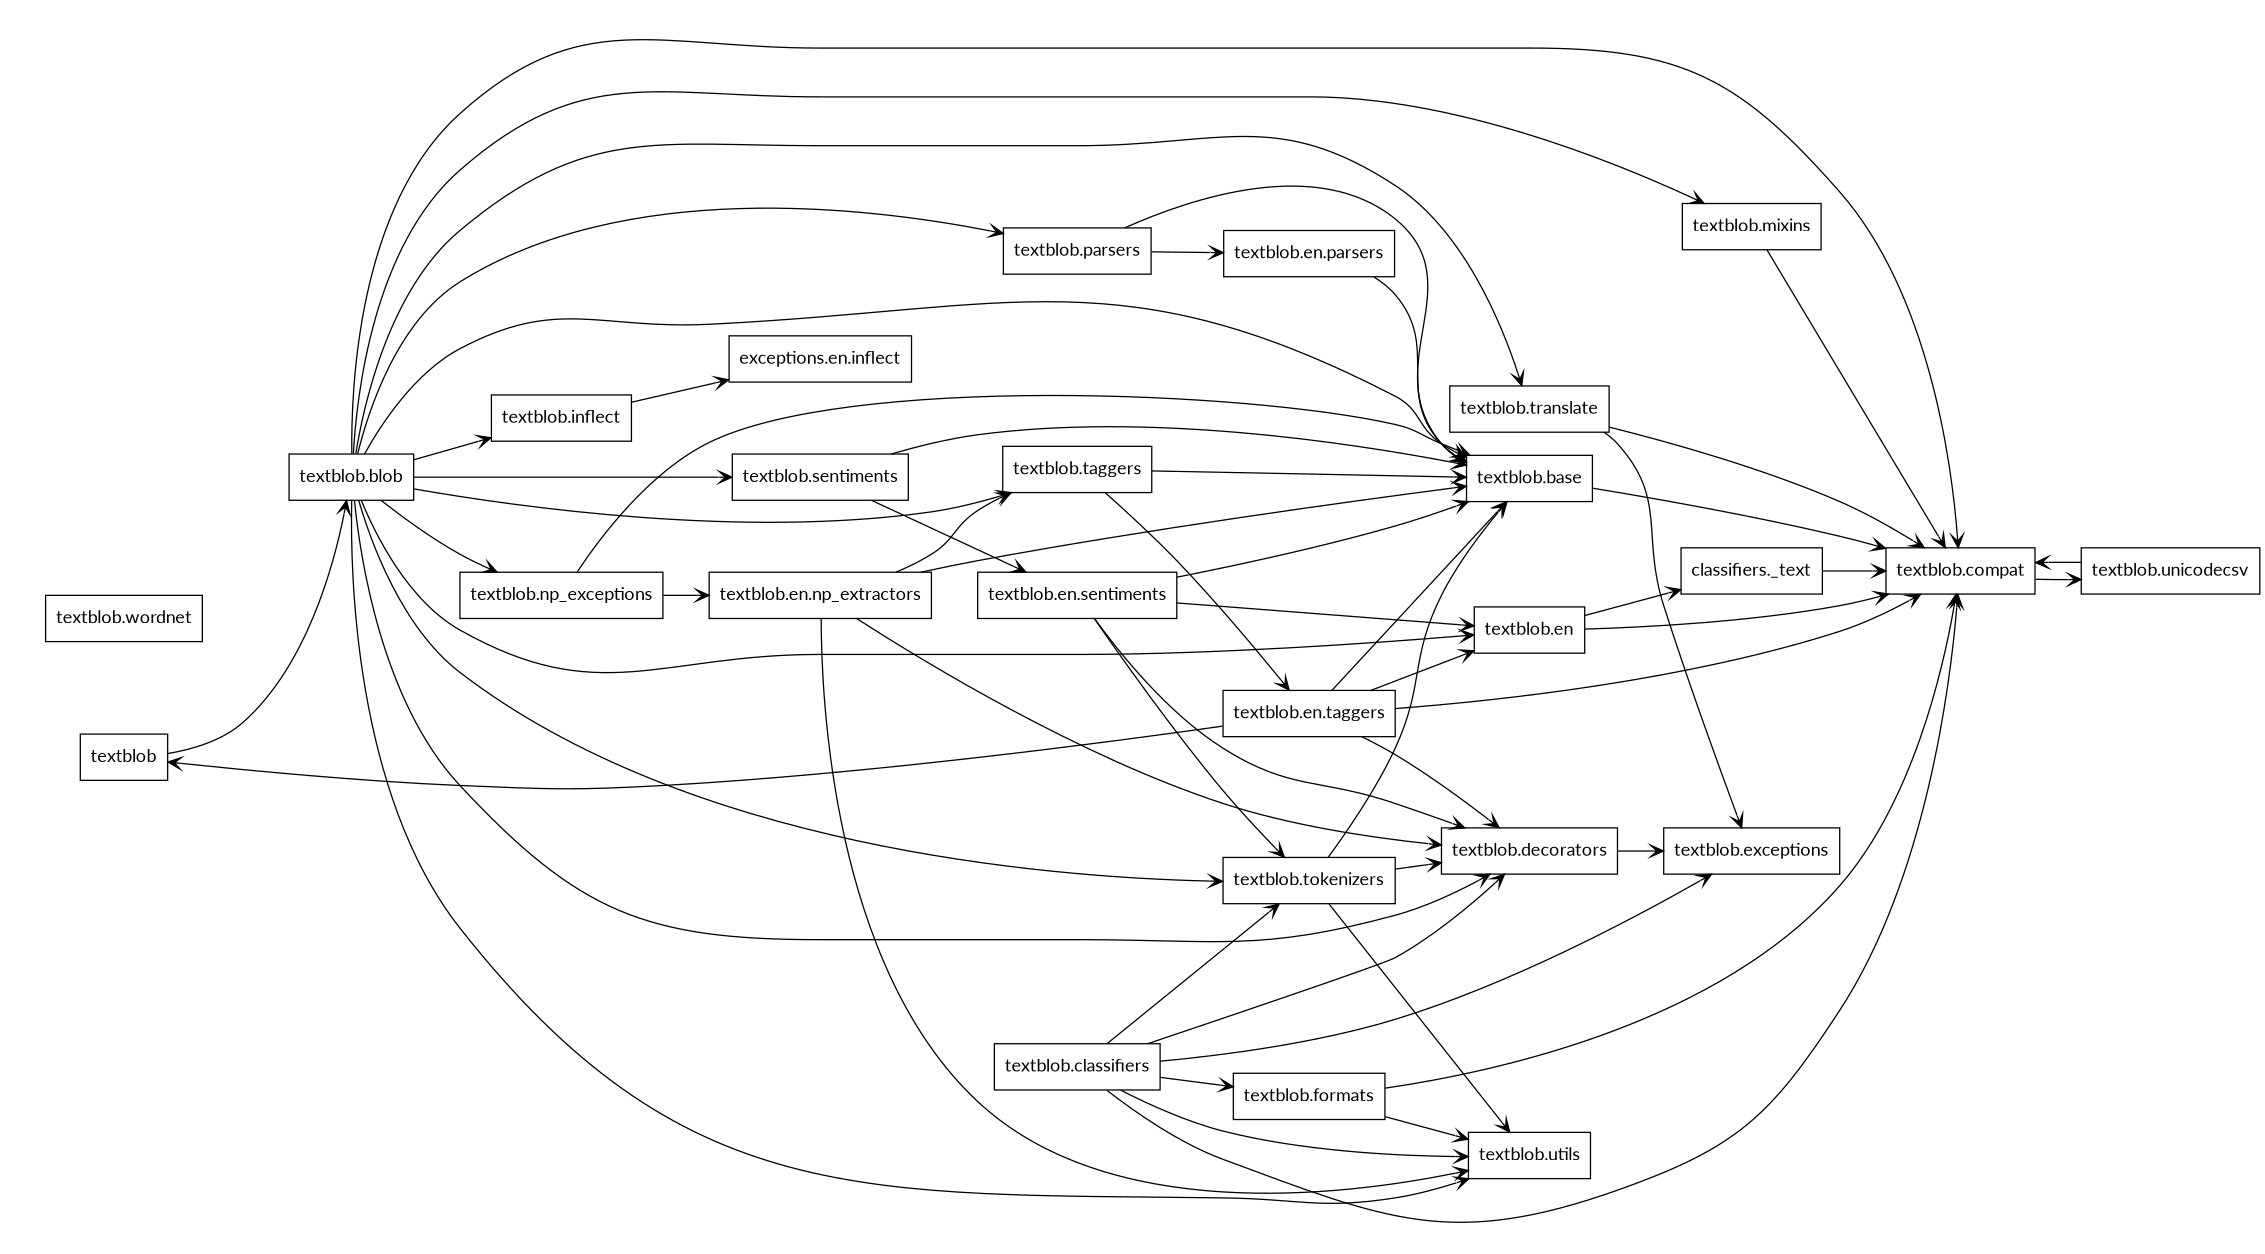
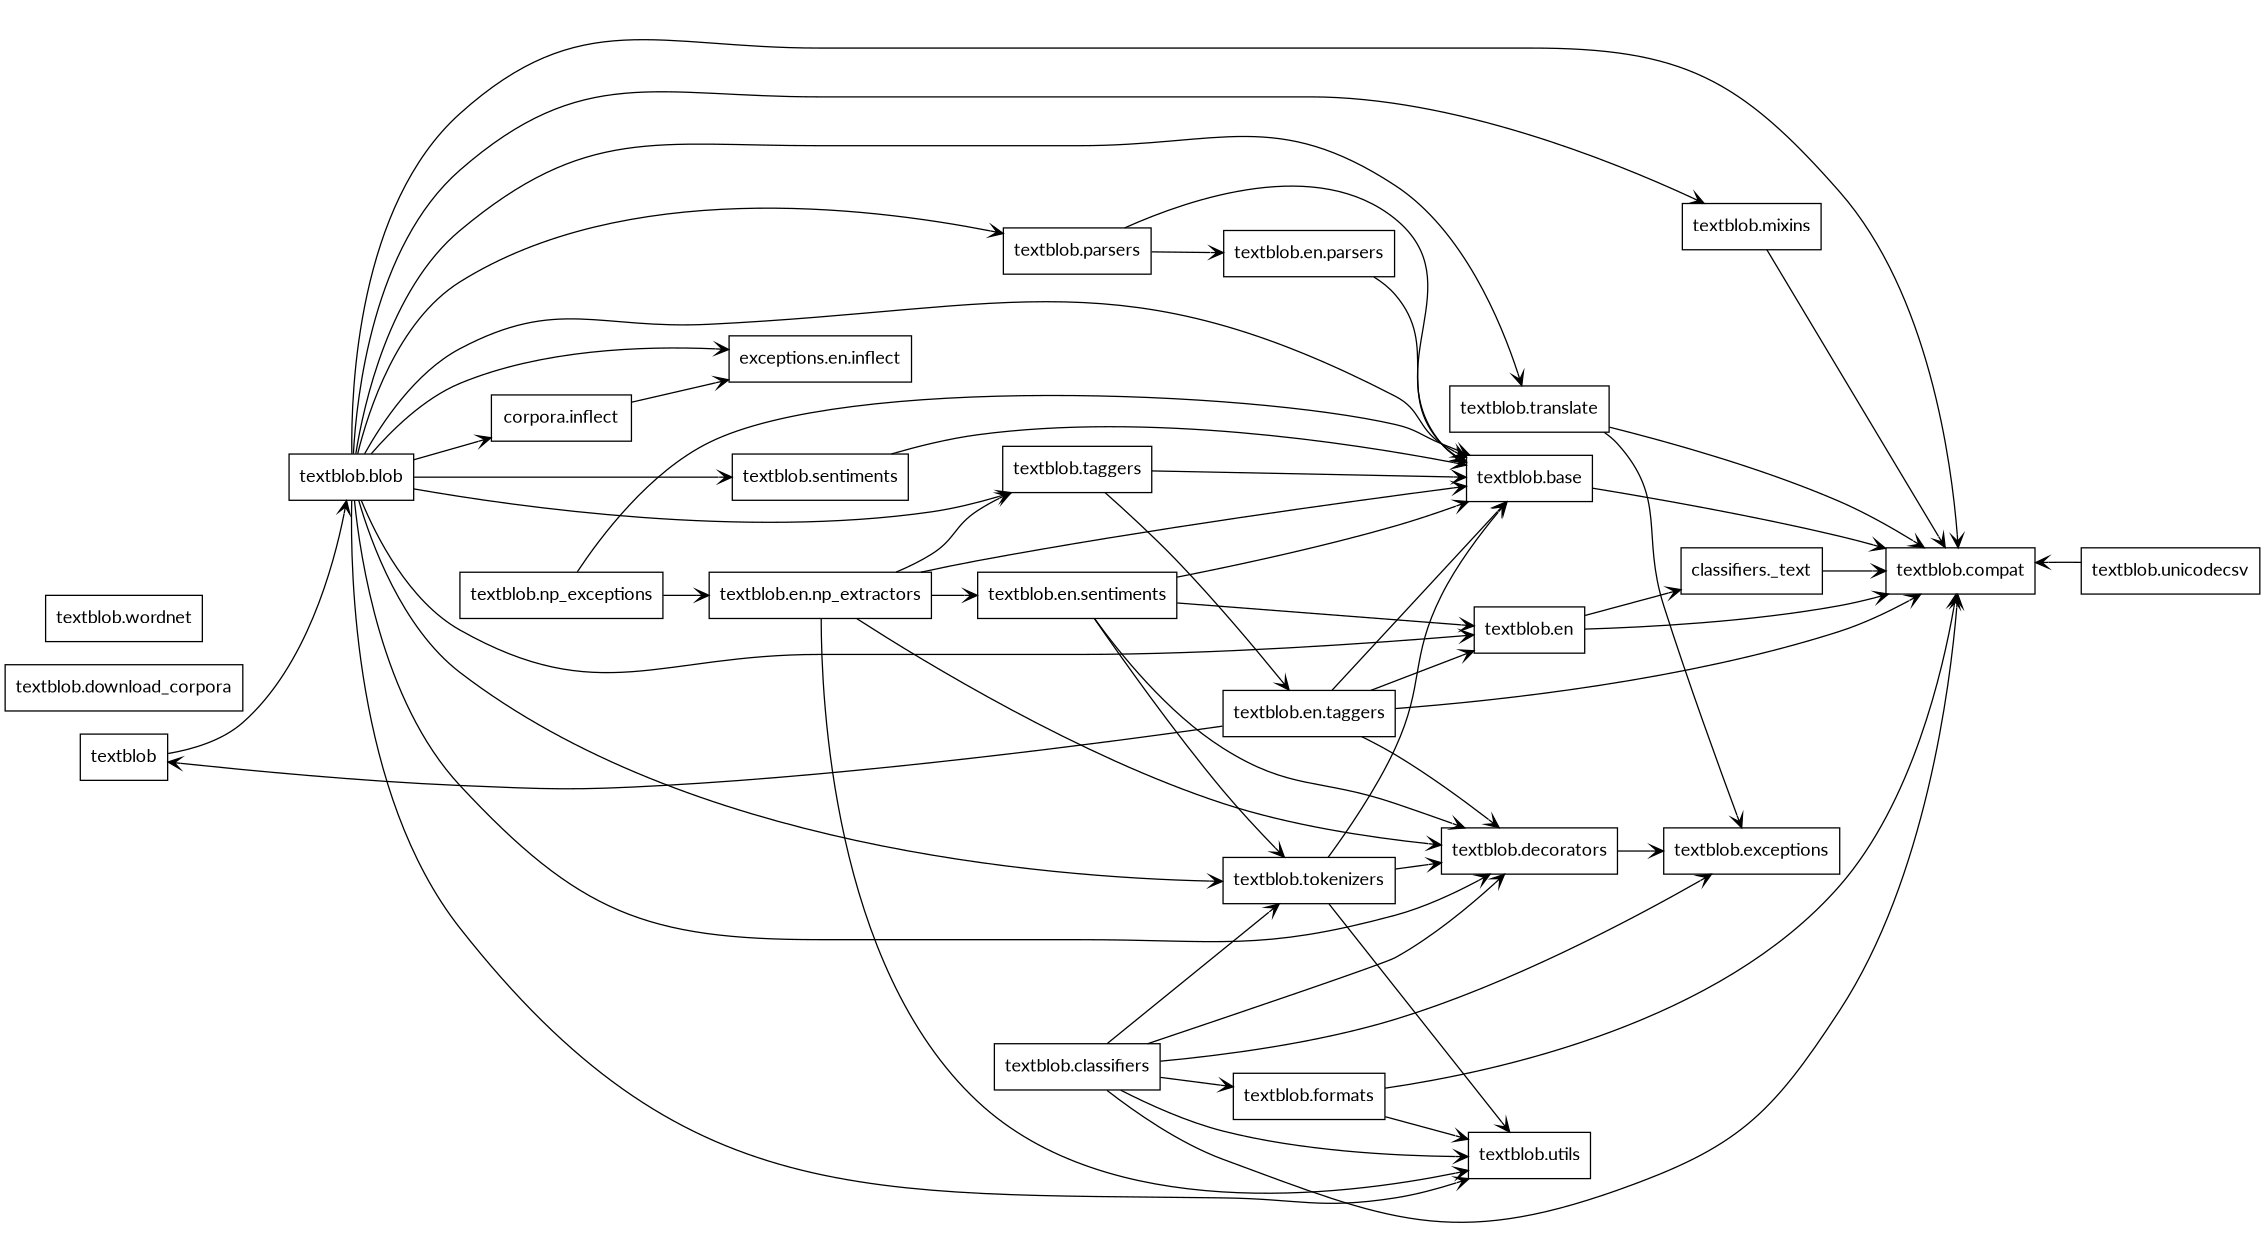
node "textblob.inflect": label "textblob.inflect" -> "corpora.inflect"
edge "textblob.sentiments" -> "textblob.en.sentiments": now "textblob.en.np_extractors" -> "textblob.en.sentiments"
edge "textblob.blob" -> "textblob.np_exceptions": now "textblob.blob" -> "exceptions.en.inflect"
edge "textblob.compat" -> "textblob.unicodecsv": removed
node "textblob.download_corpora": added
